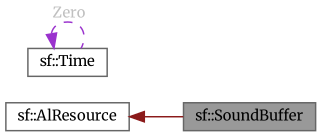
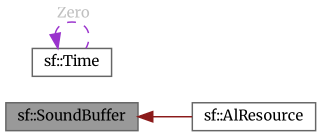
edge "sf::SoundBuffer" -> "sf::AlResource": reversed
